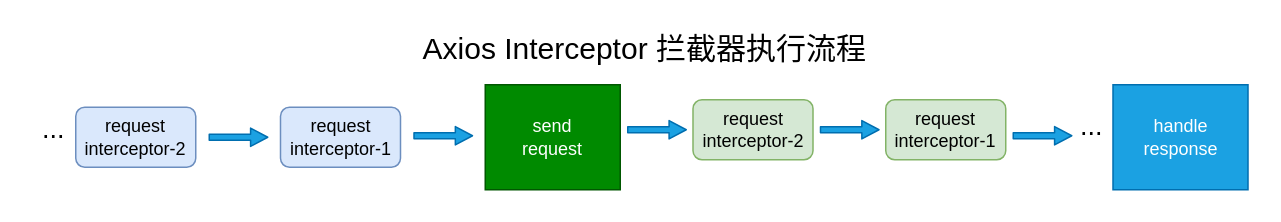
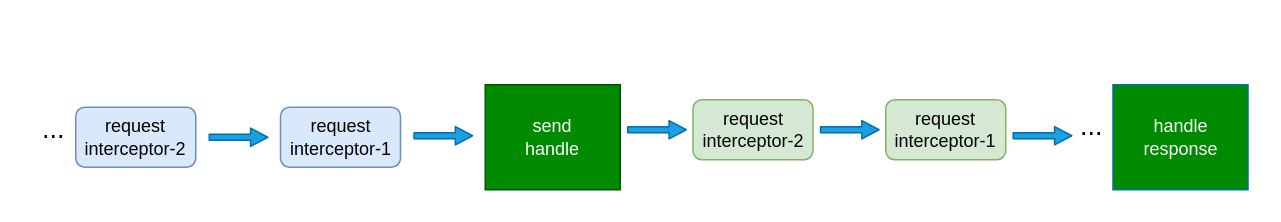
node "Axios Interceptor 拦截器执行流程": removed
node "send request": label "send request" -> "send handle"
node "handle response": fillcolor #1ba1e2 -> #008a00
